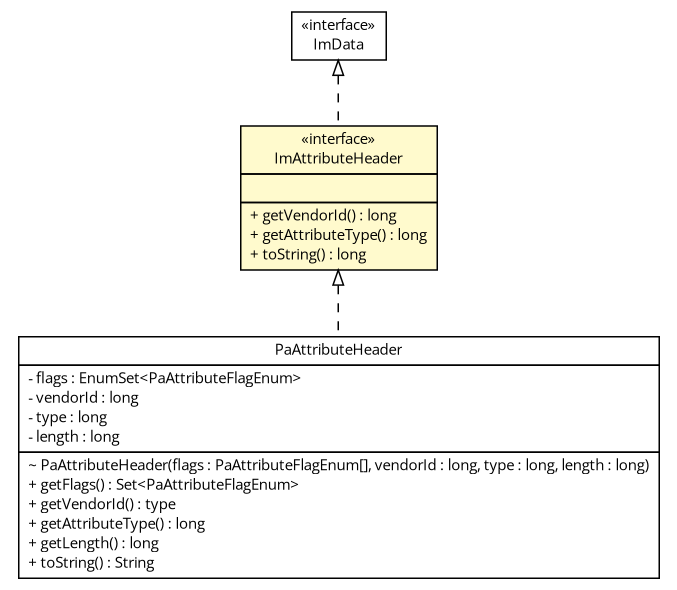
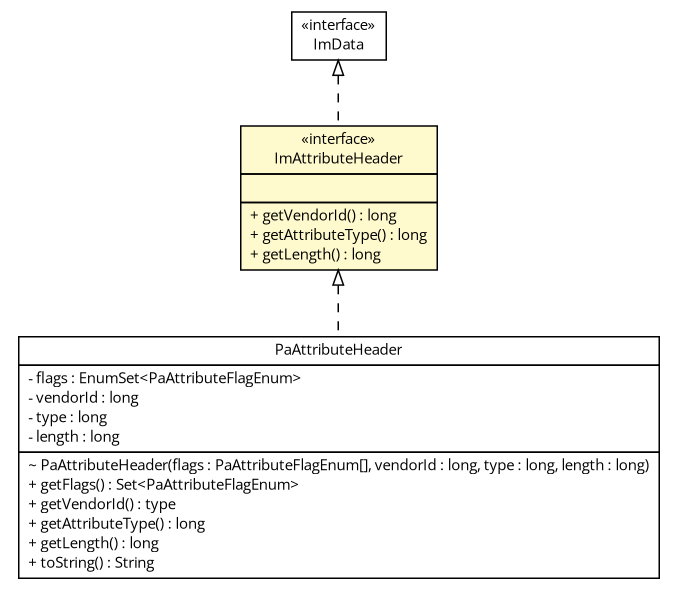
node "ImAttributeHeader": text "+ toString() : long" -> "+ getLength() : long"
